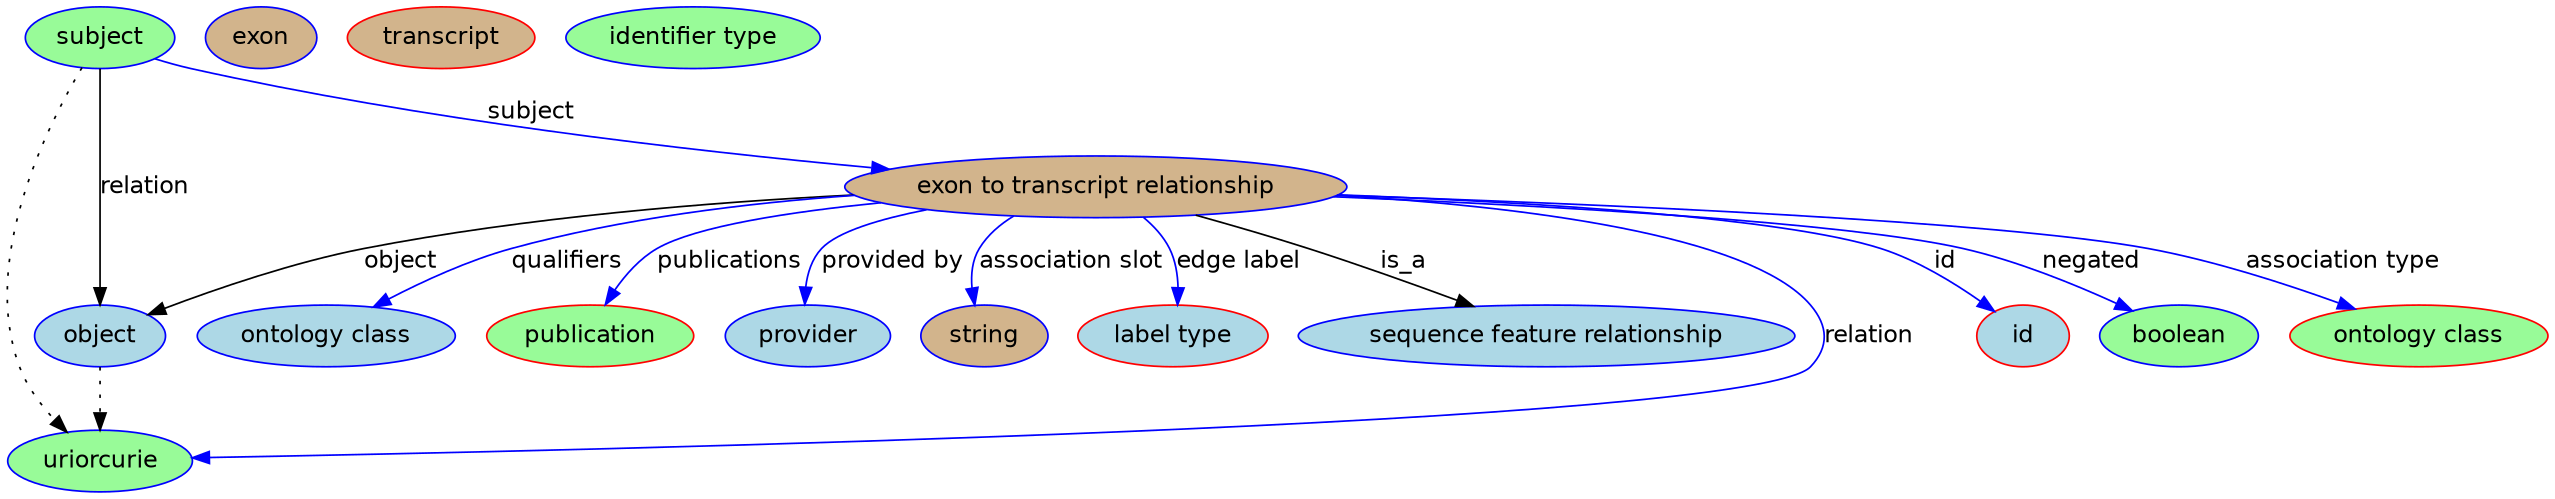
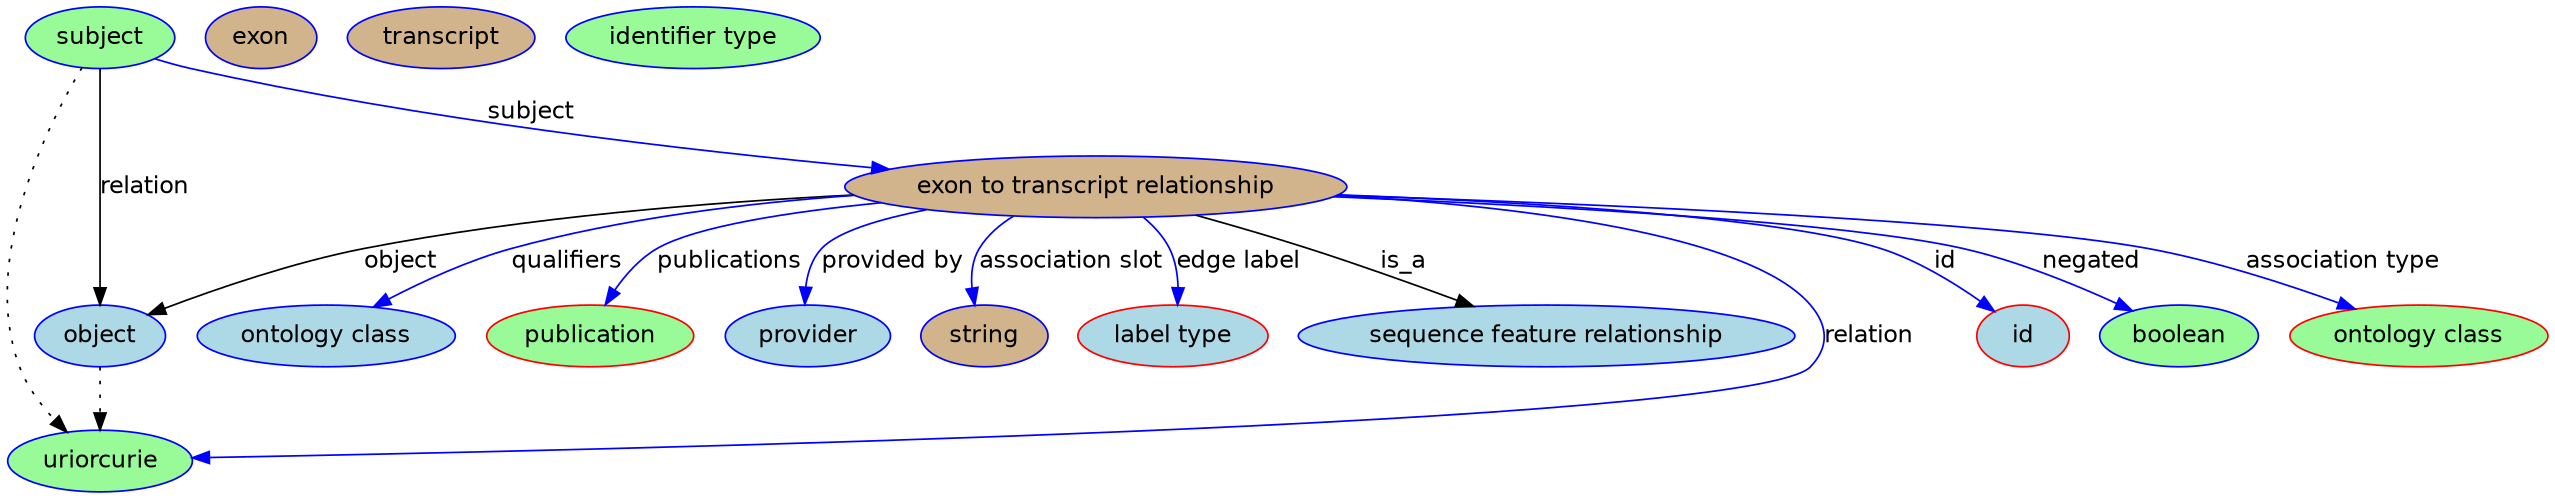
node "transcript": color red -> blue
